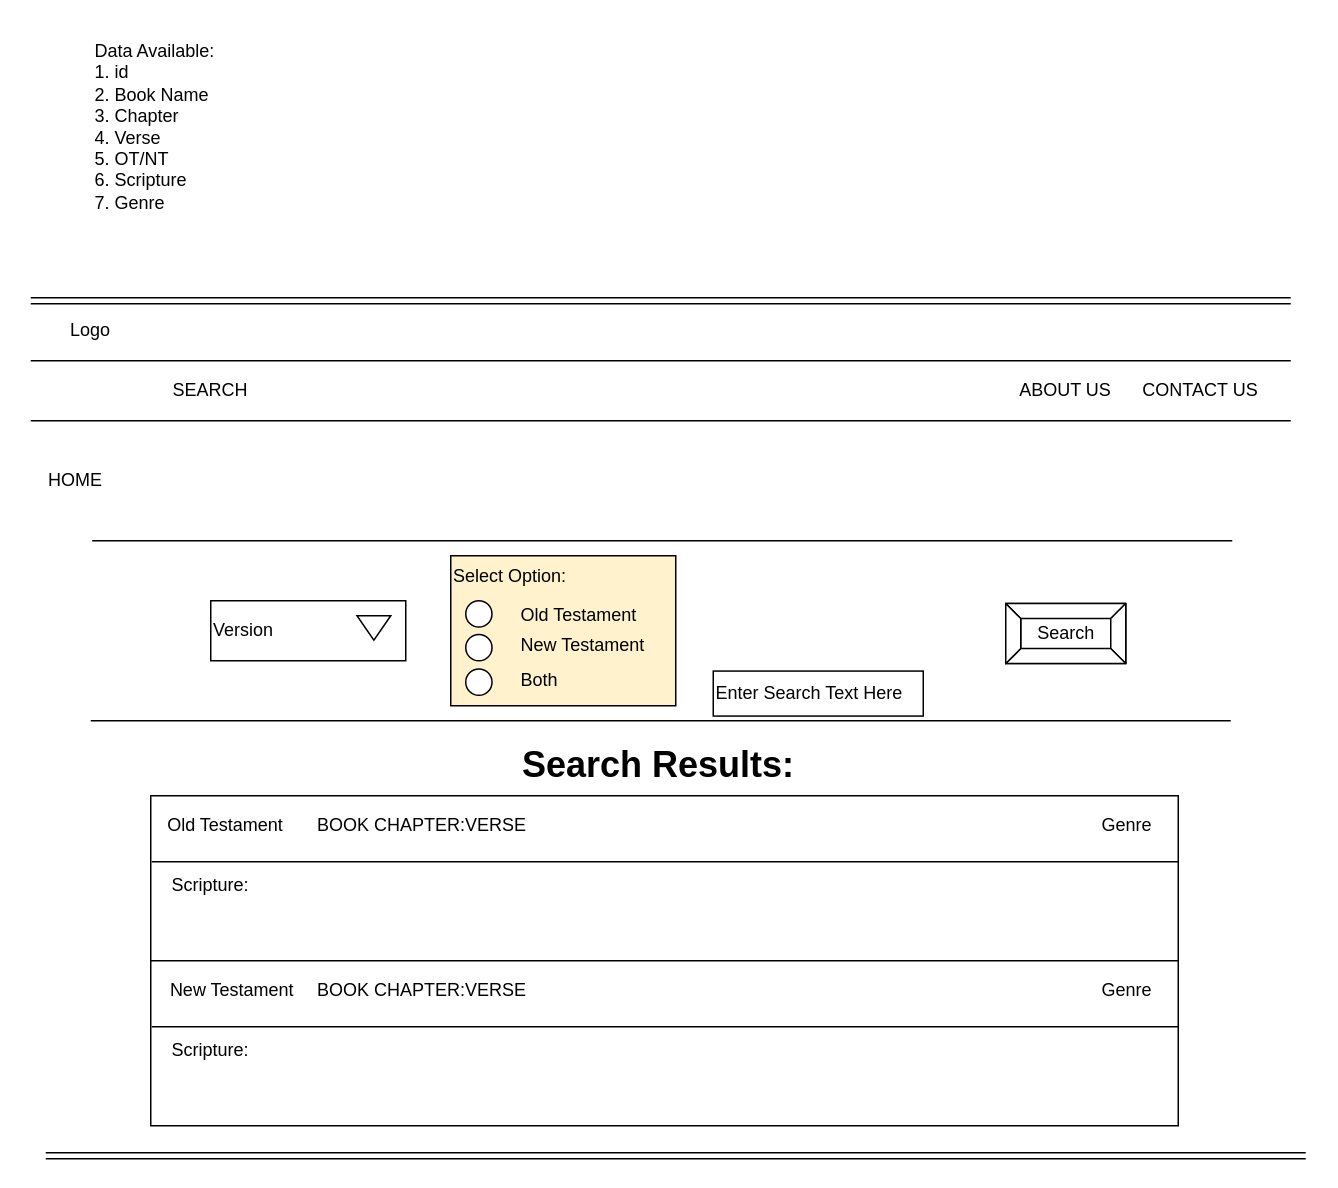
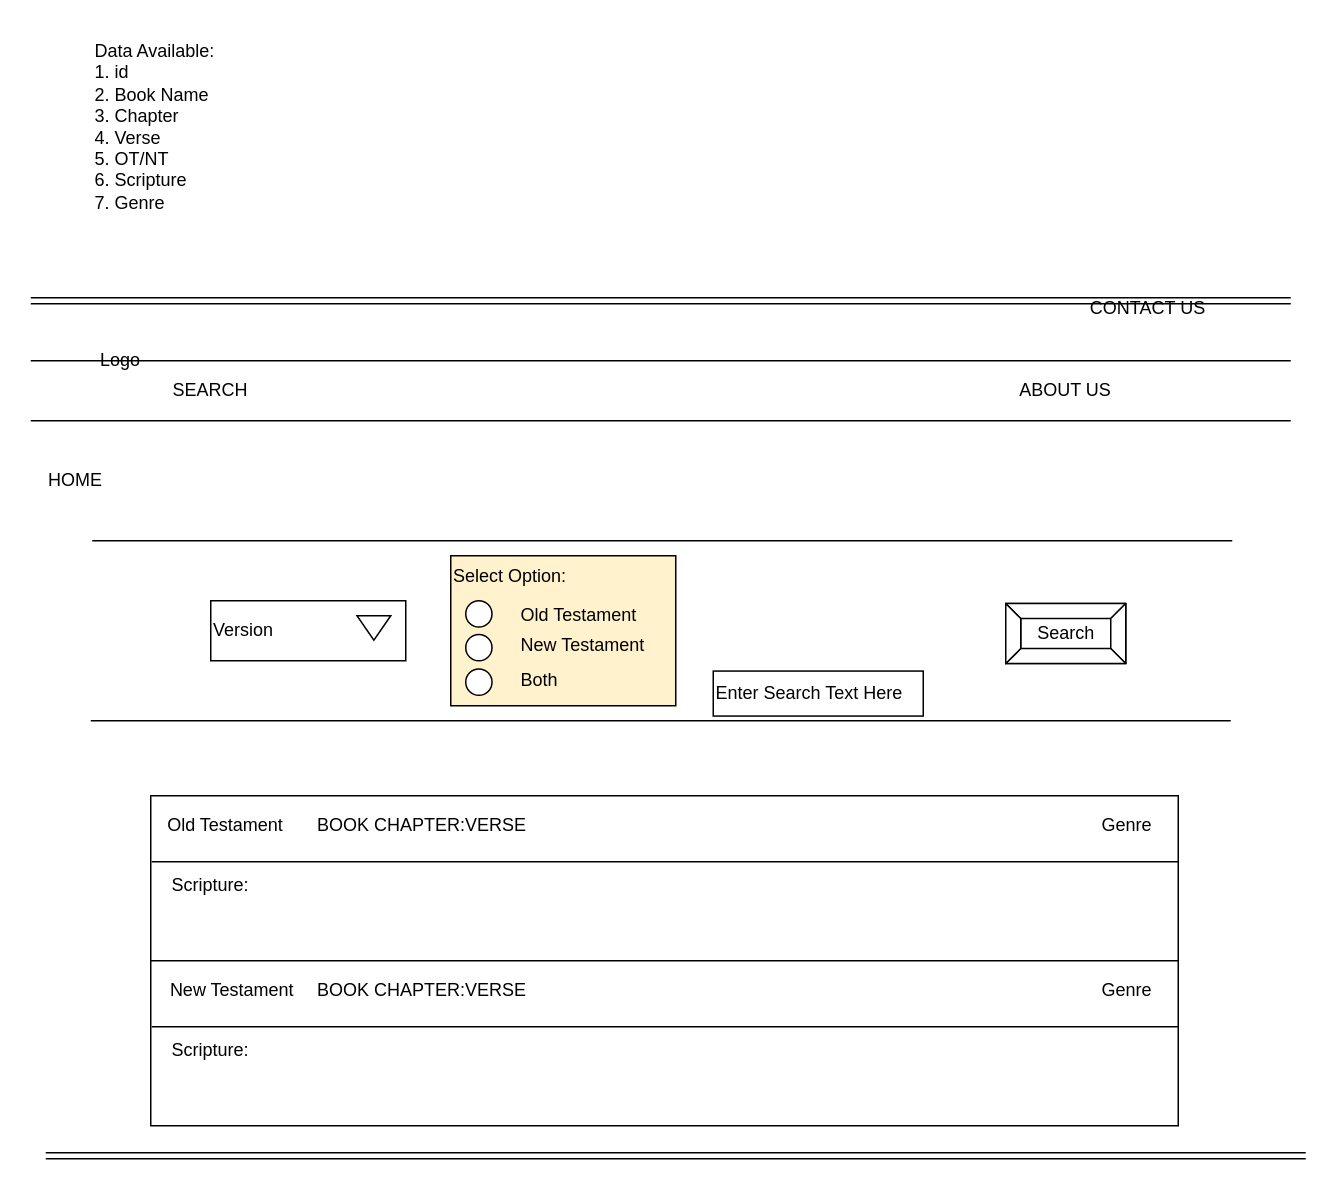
node "Logo": moved (91, 331) -> (121, 361)
node "CONTACT US": moved (1201, 391) -> (1148, 308)
node "Search Results:": removed
